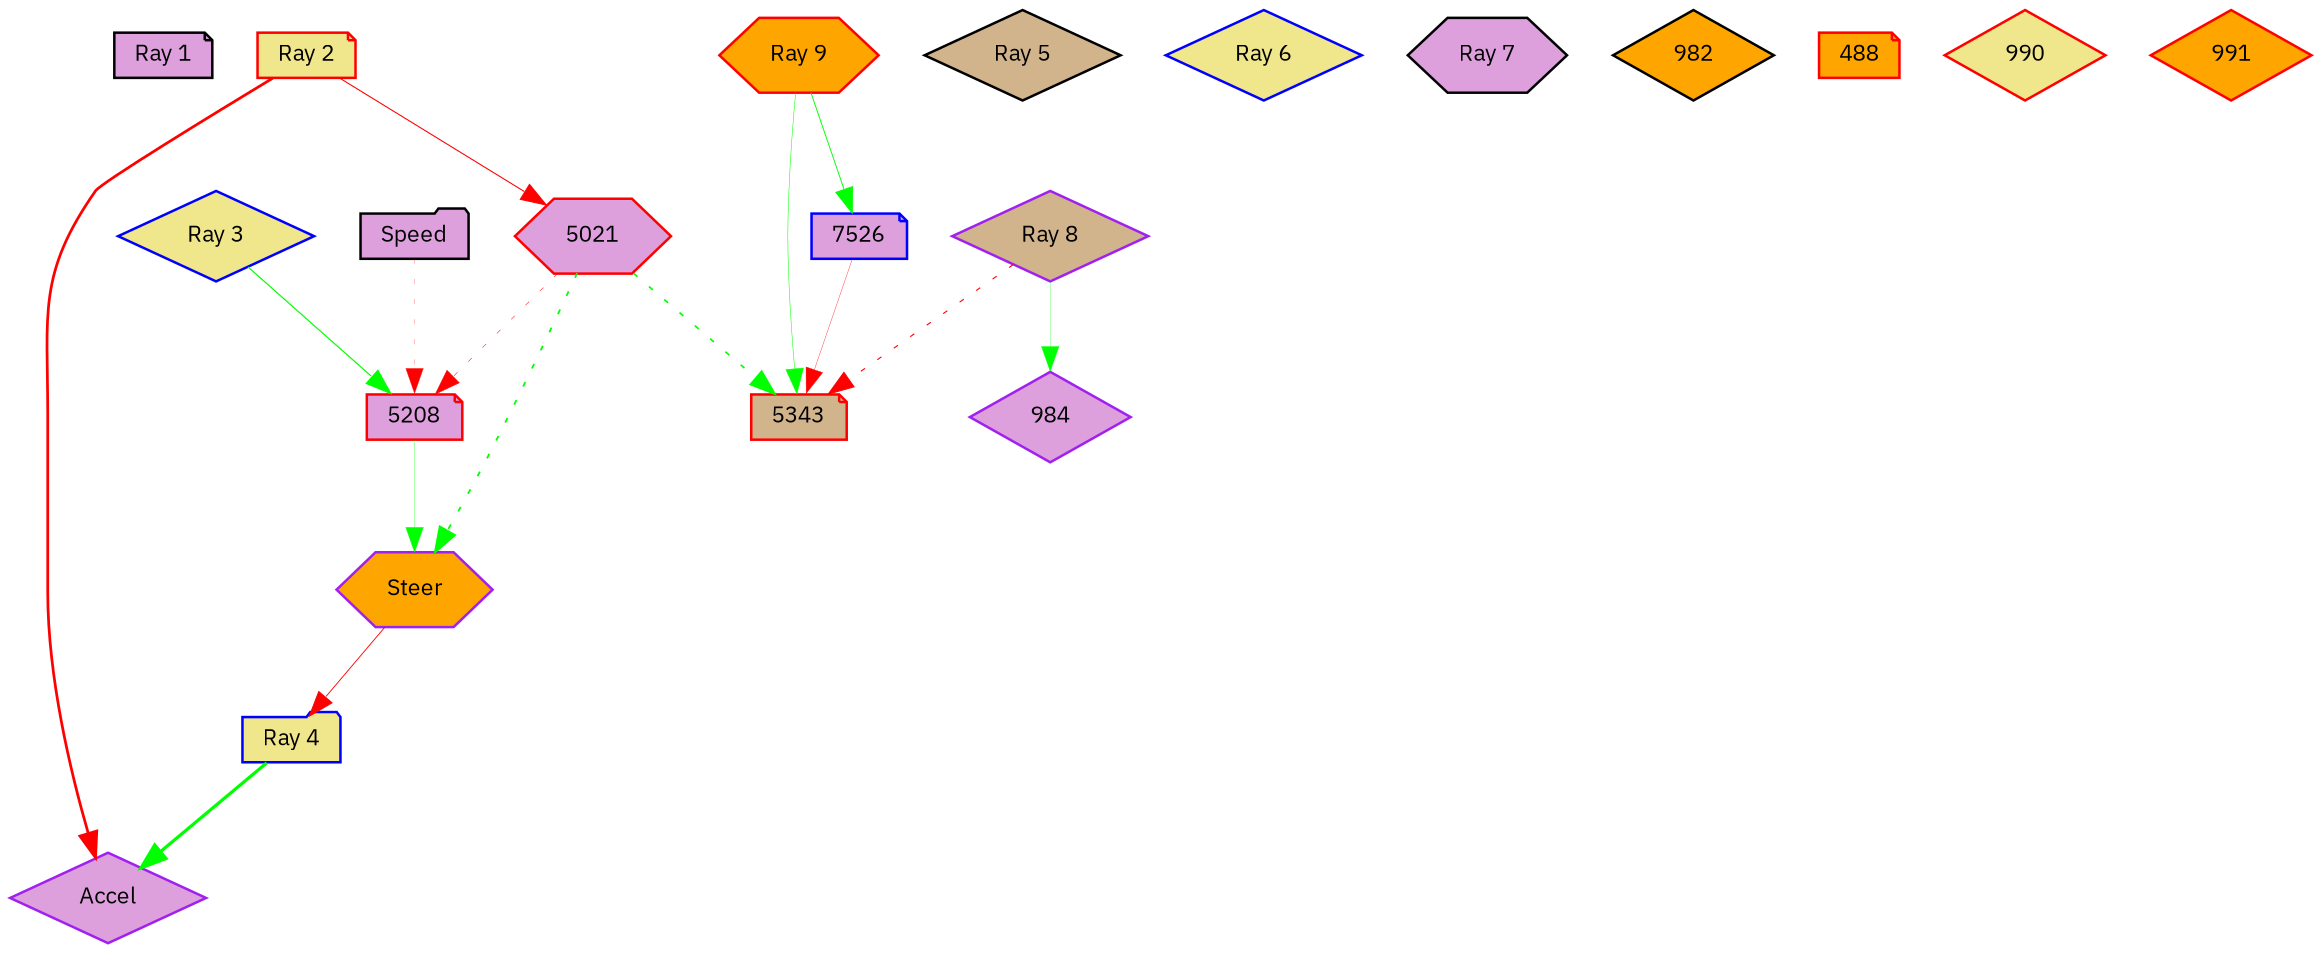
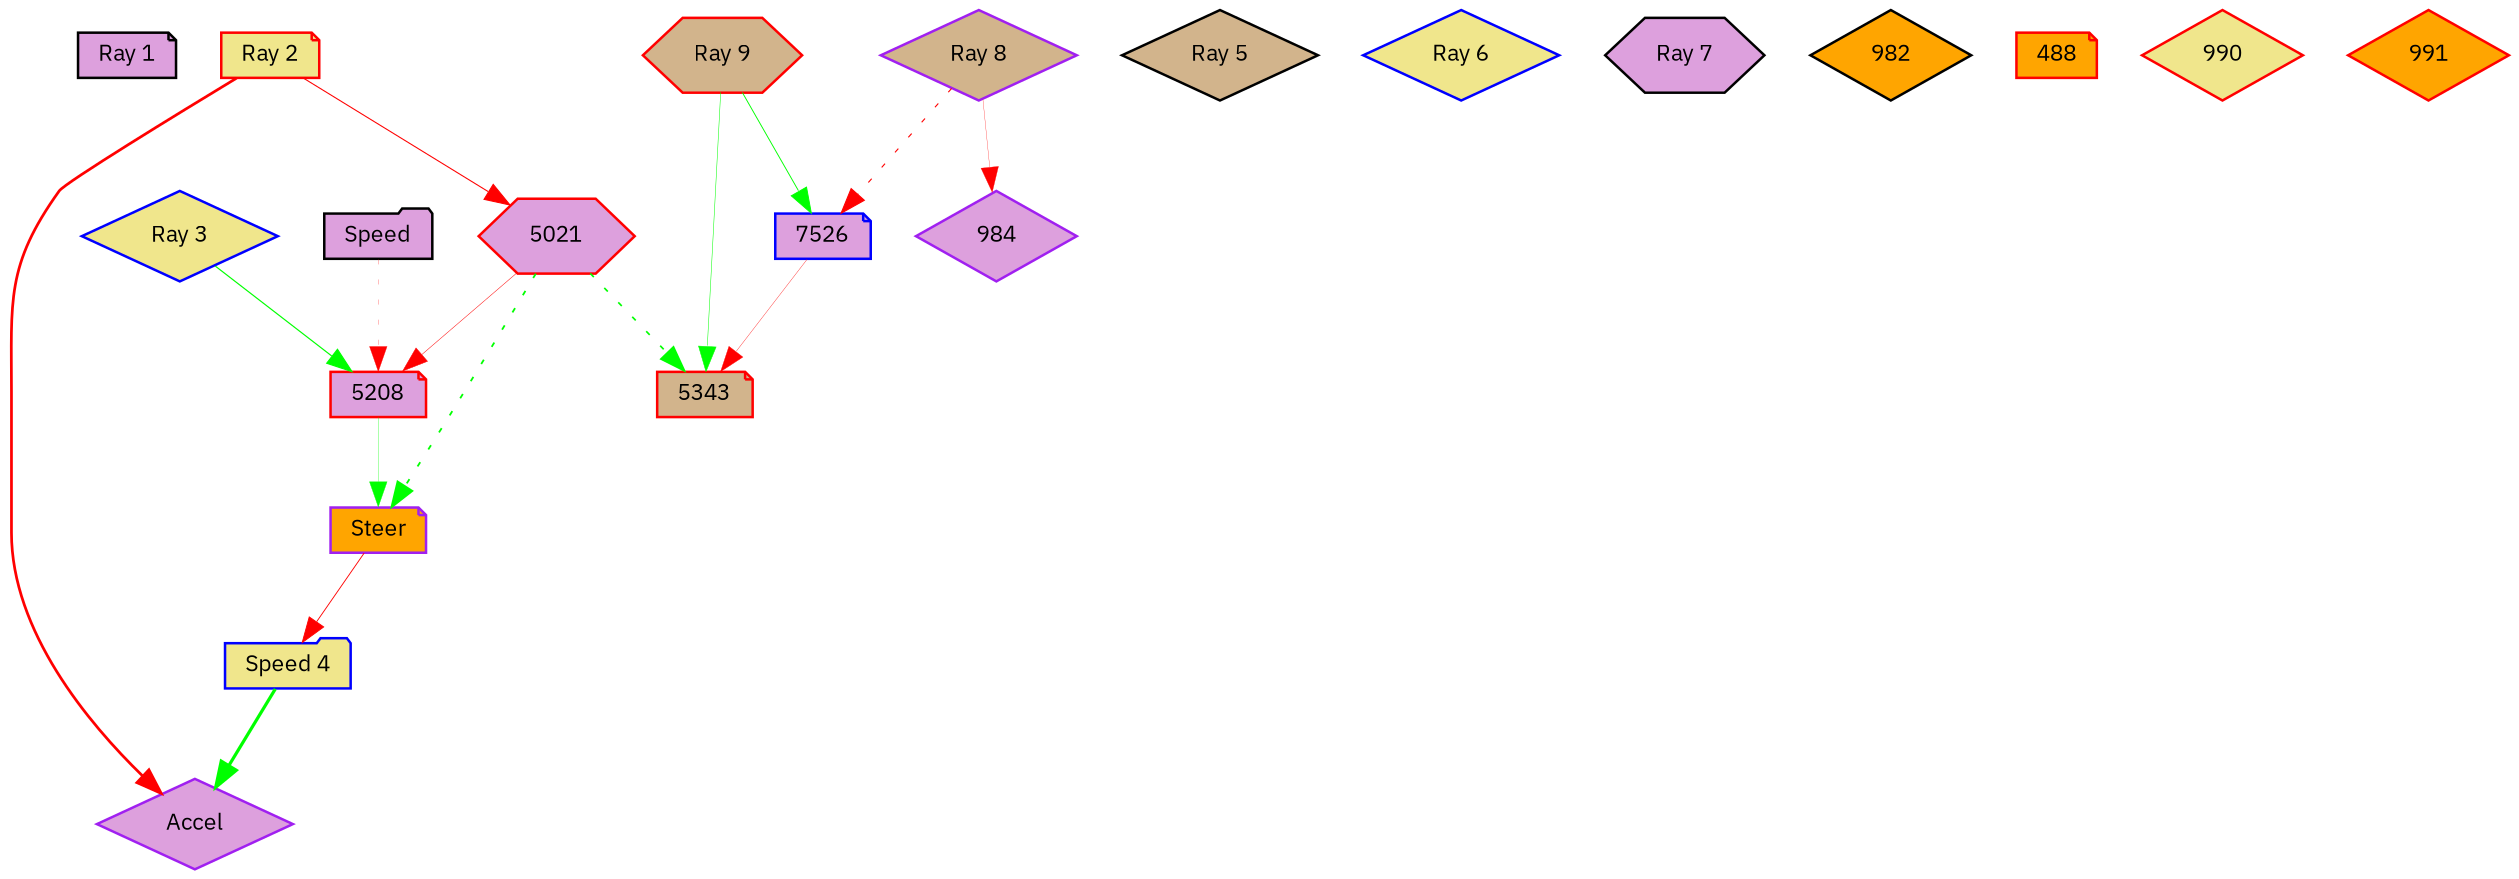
node "Ray 9": fillcolor orange -> tan
edge "Ray 8" -> "984": color green -> red
edge "Ray 8" -> "5343": now "Ray 8" -> "7526"
edge "5021" -> "5208": style dotted -> bold
node "Steer": shape hexagon -> note
node "Ray 4": label "Ray 4" -> "Speed 4"
